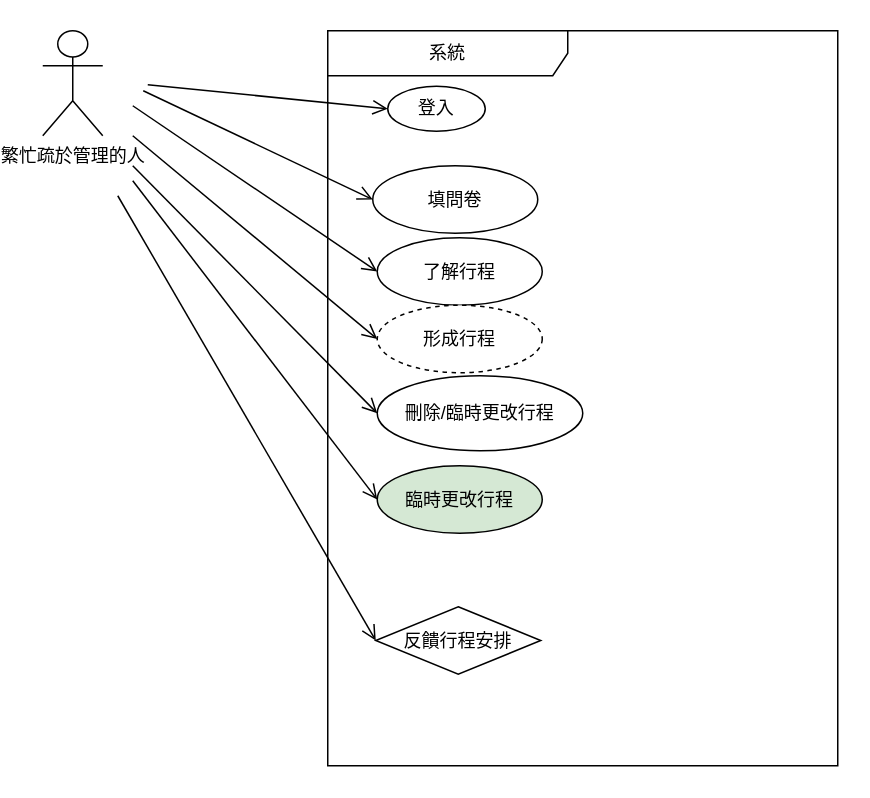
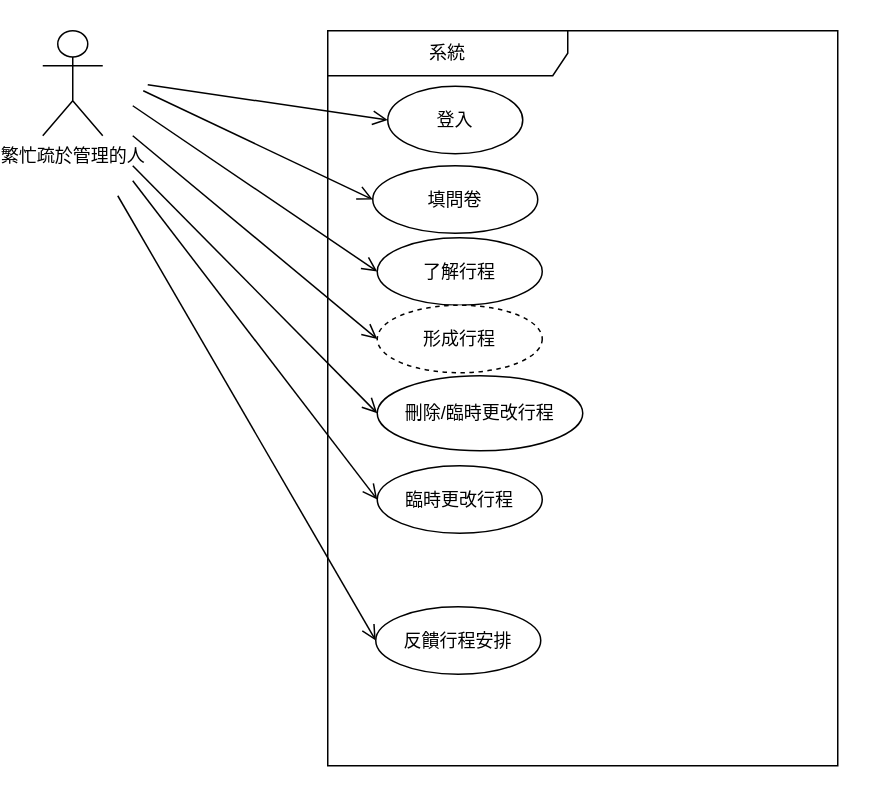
node "登入": size 98x45 -> 135x68
node "臨時更改行程": fillcolor #d5e8d4 -> #ffffff
node "反饋行程安排": shape diamond -> ellipse
